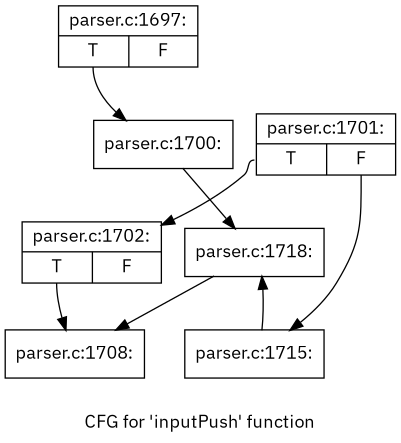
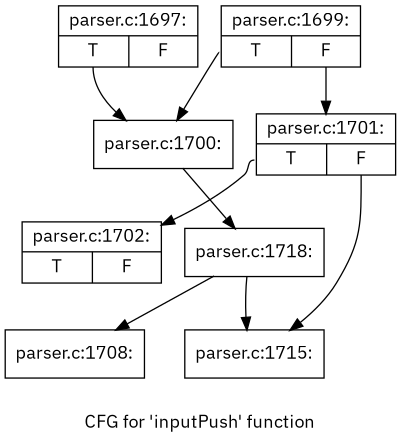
node "parser.c:1699:": added
edge "parser.c:1702:" -> "parser.c:1708:": removed
edge "parser.c:1715:" -> "parser.c:1718:": reversed
